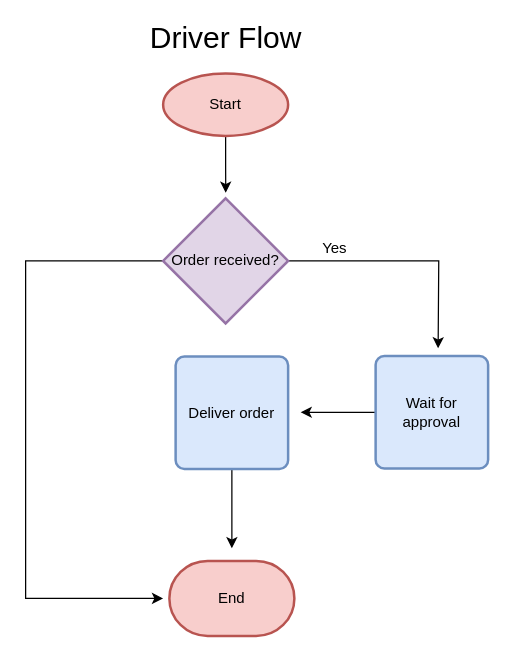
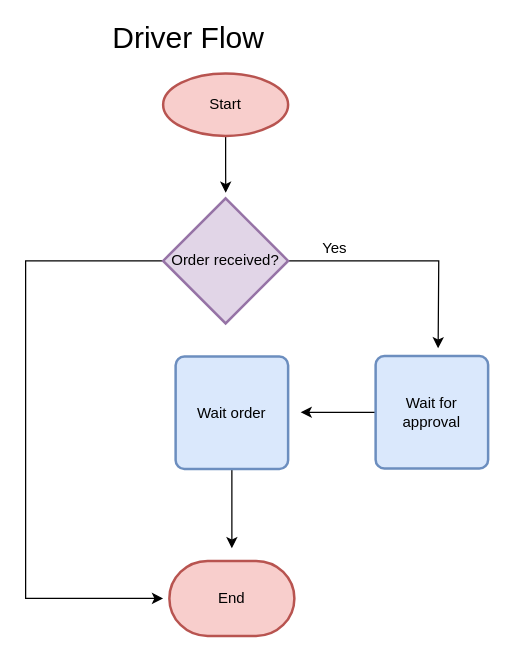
node "Driver Flow": moved (226, 38) -> (188, 38)
node "Deliver order": label "Deliver order" -> "Wait order"
